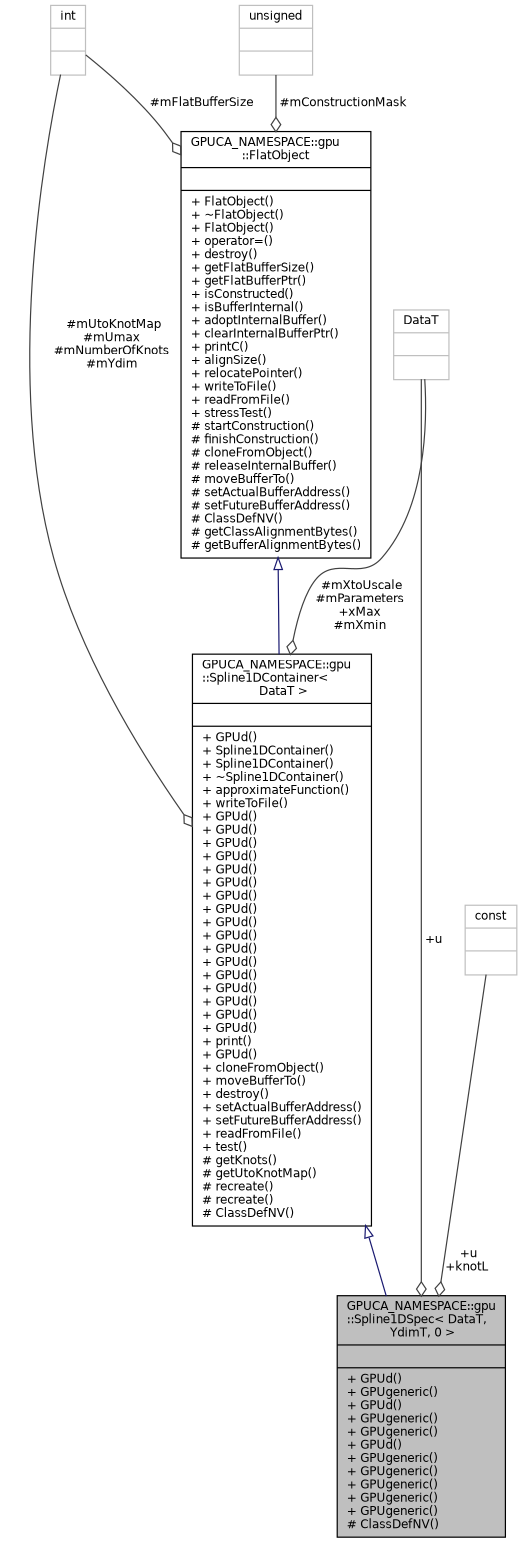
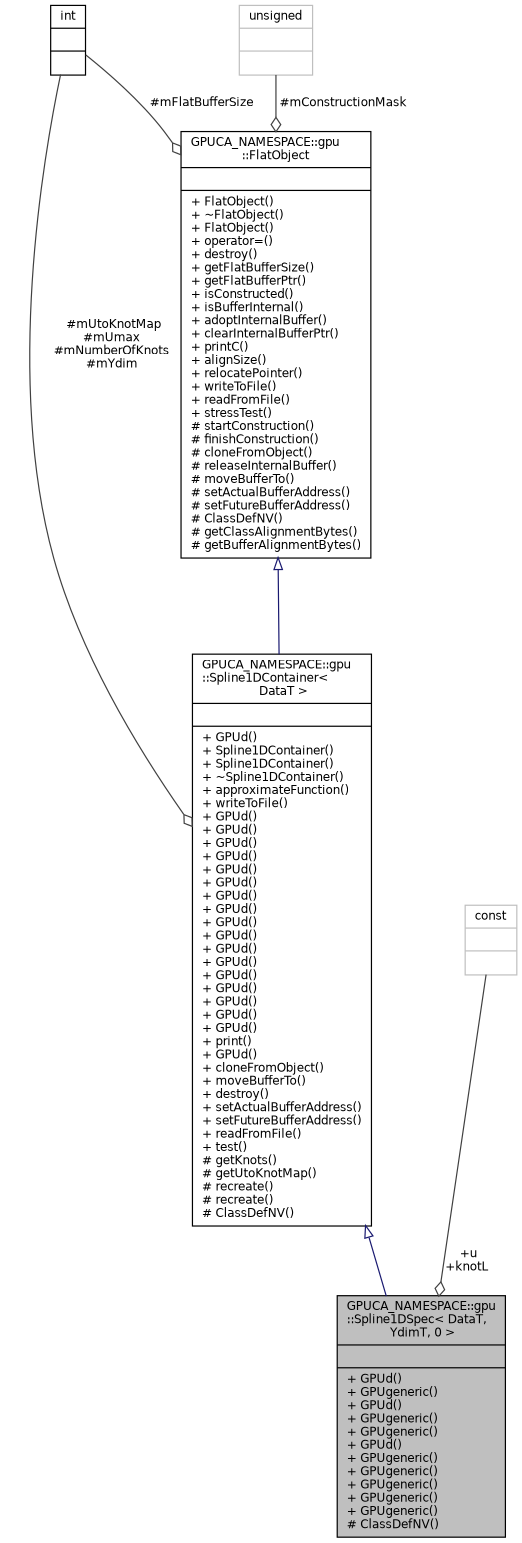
node "int": color grey75 -> black
node "DataT": removed
